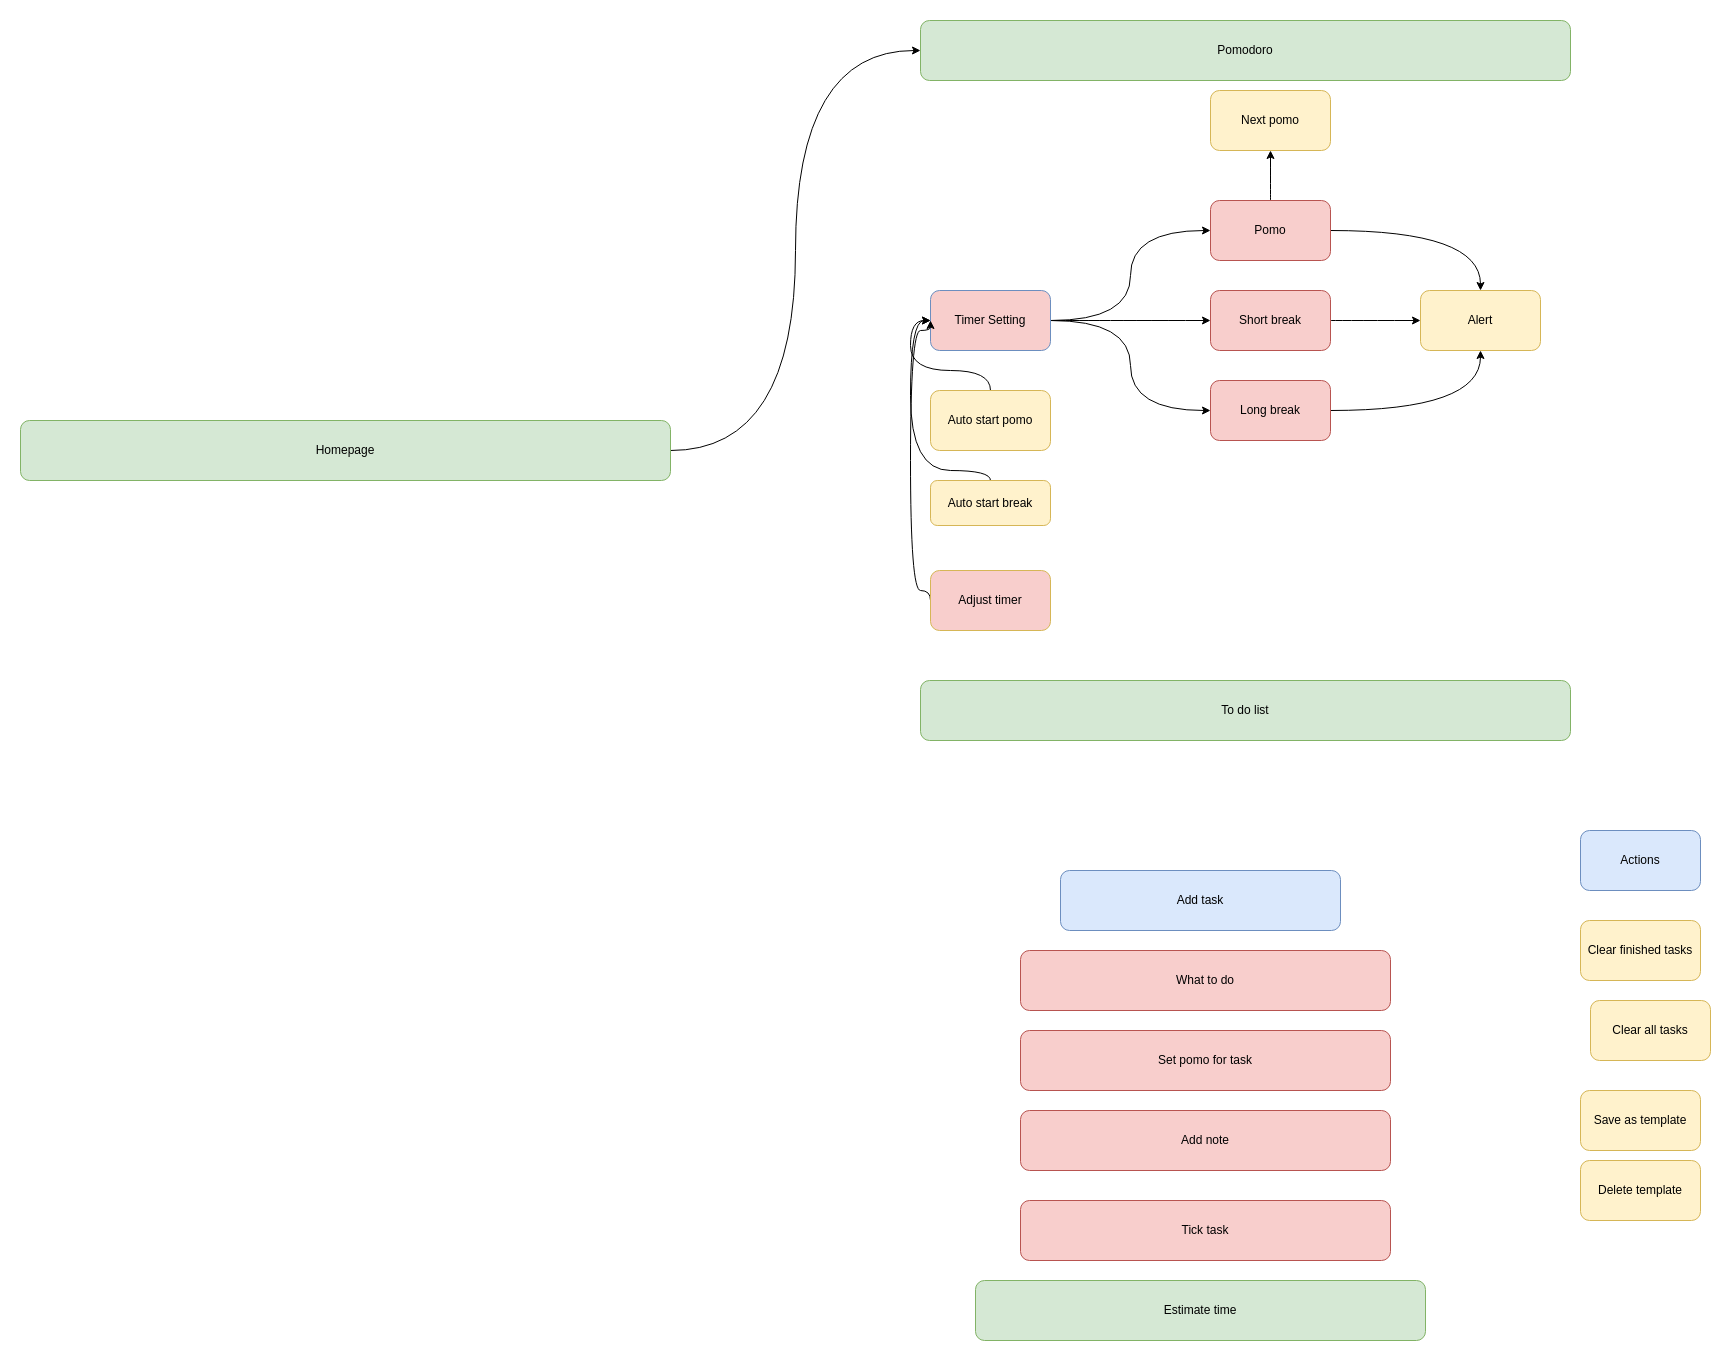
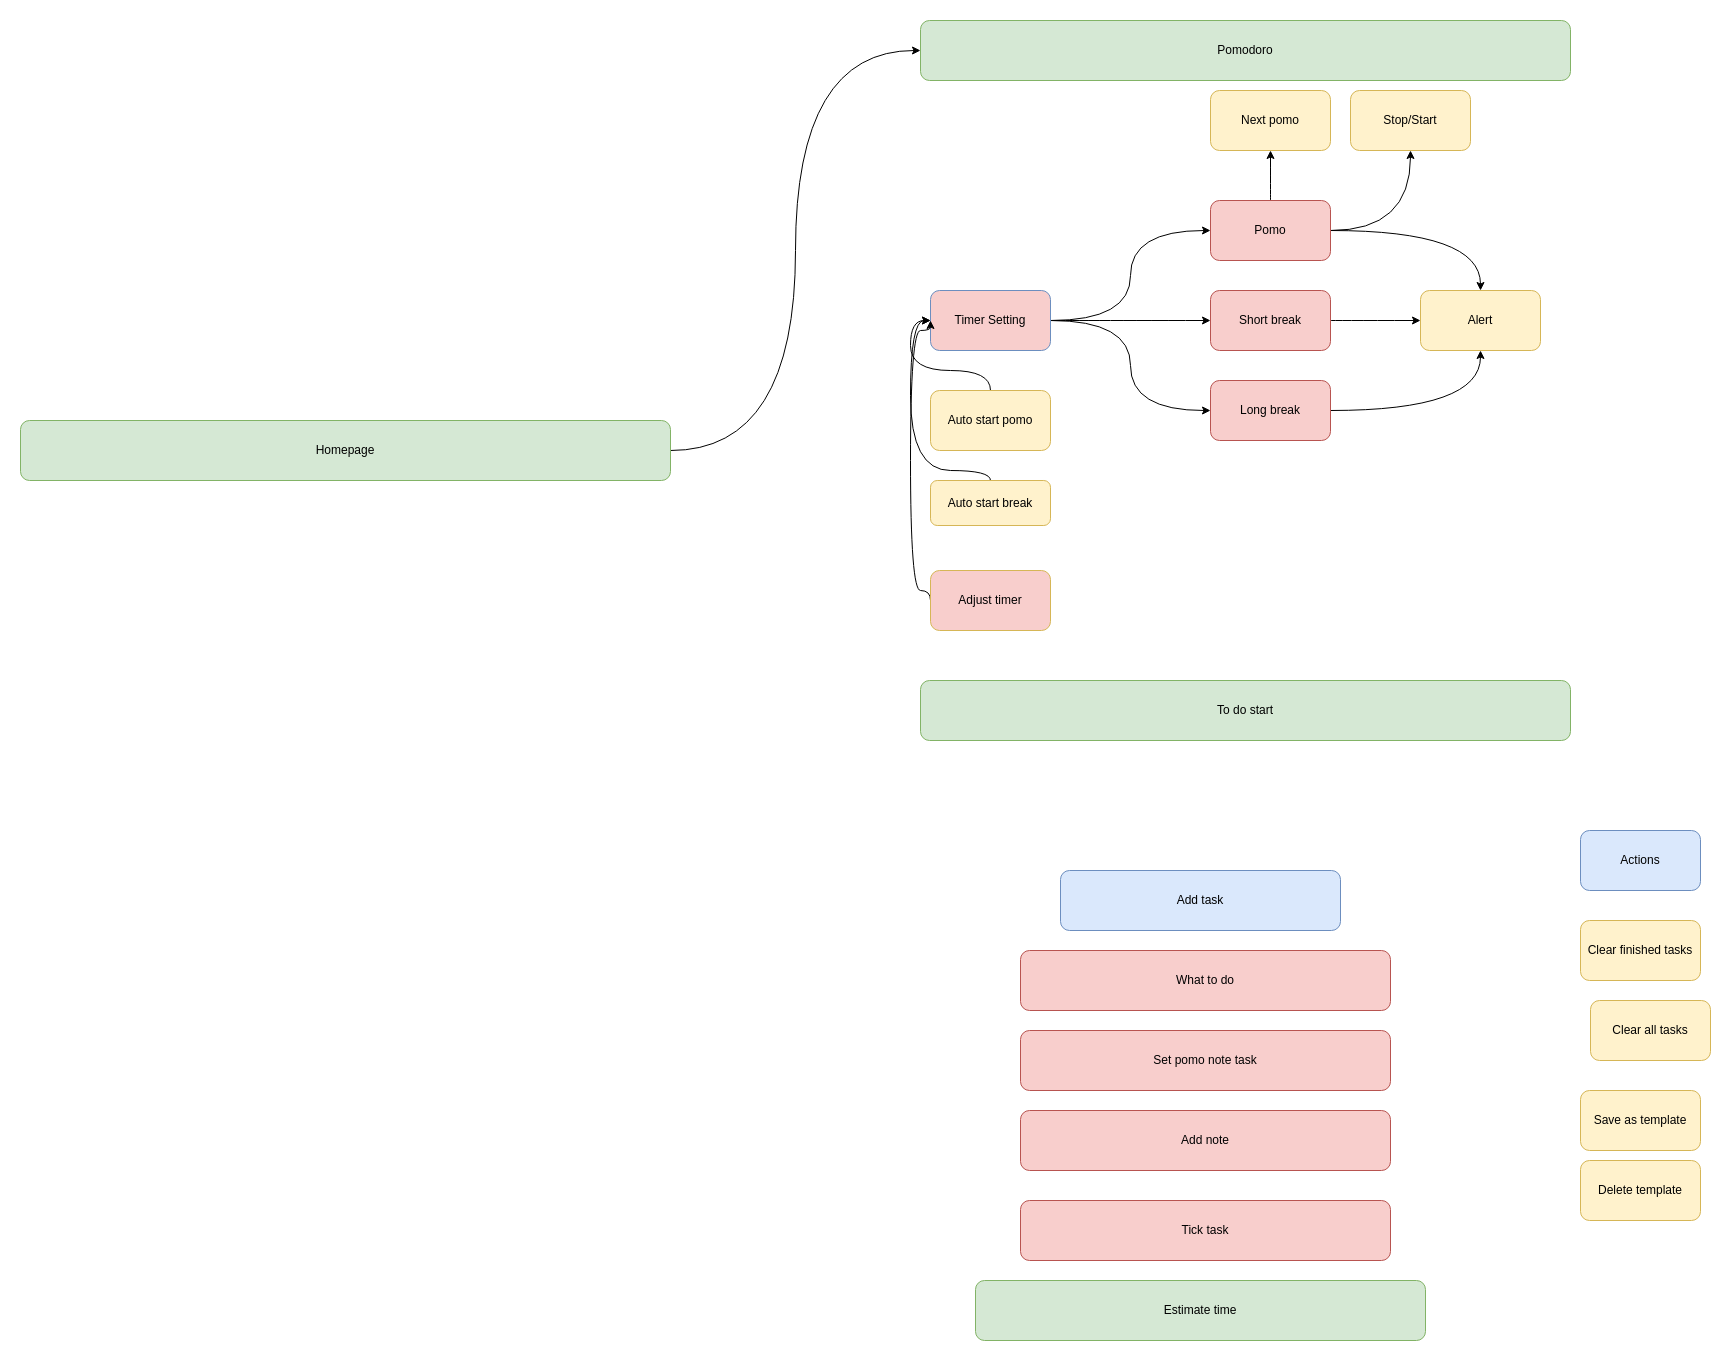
node "Stop/Start": added
edge "Pomo" -> "Stop/Start": added
node "To do list": label "To do list" -> "To do start"
node "Set pomo for task": label "Set pomo for task" -> "Set pomo note task"
